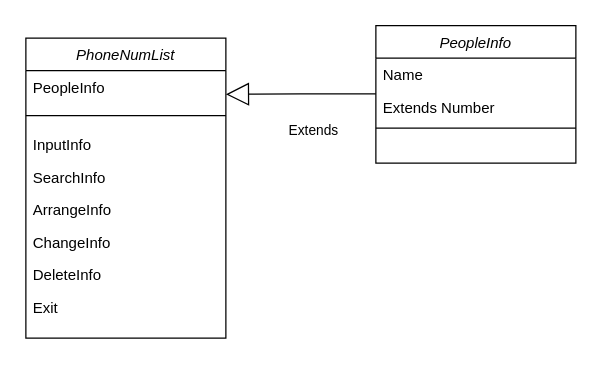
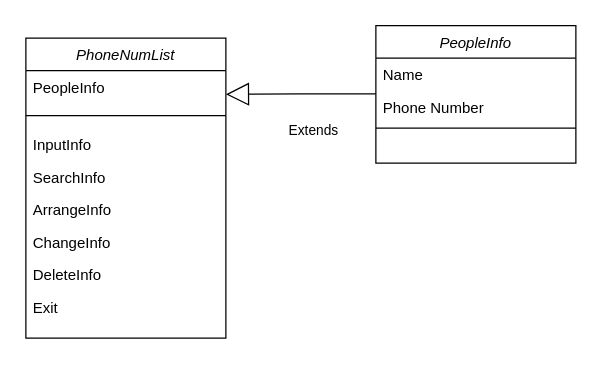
node "Extends Number": label "Extends Number" -> "Phone Number"
